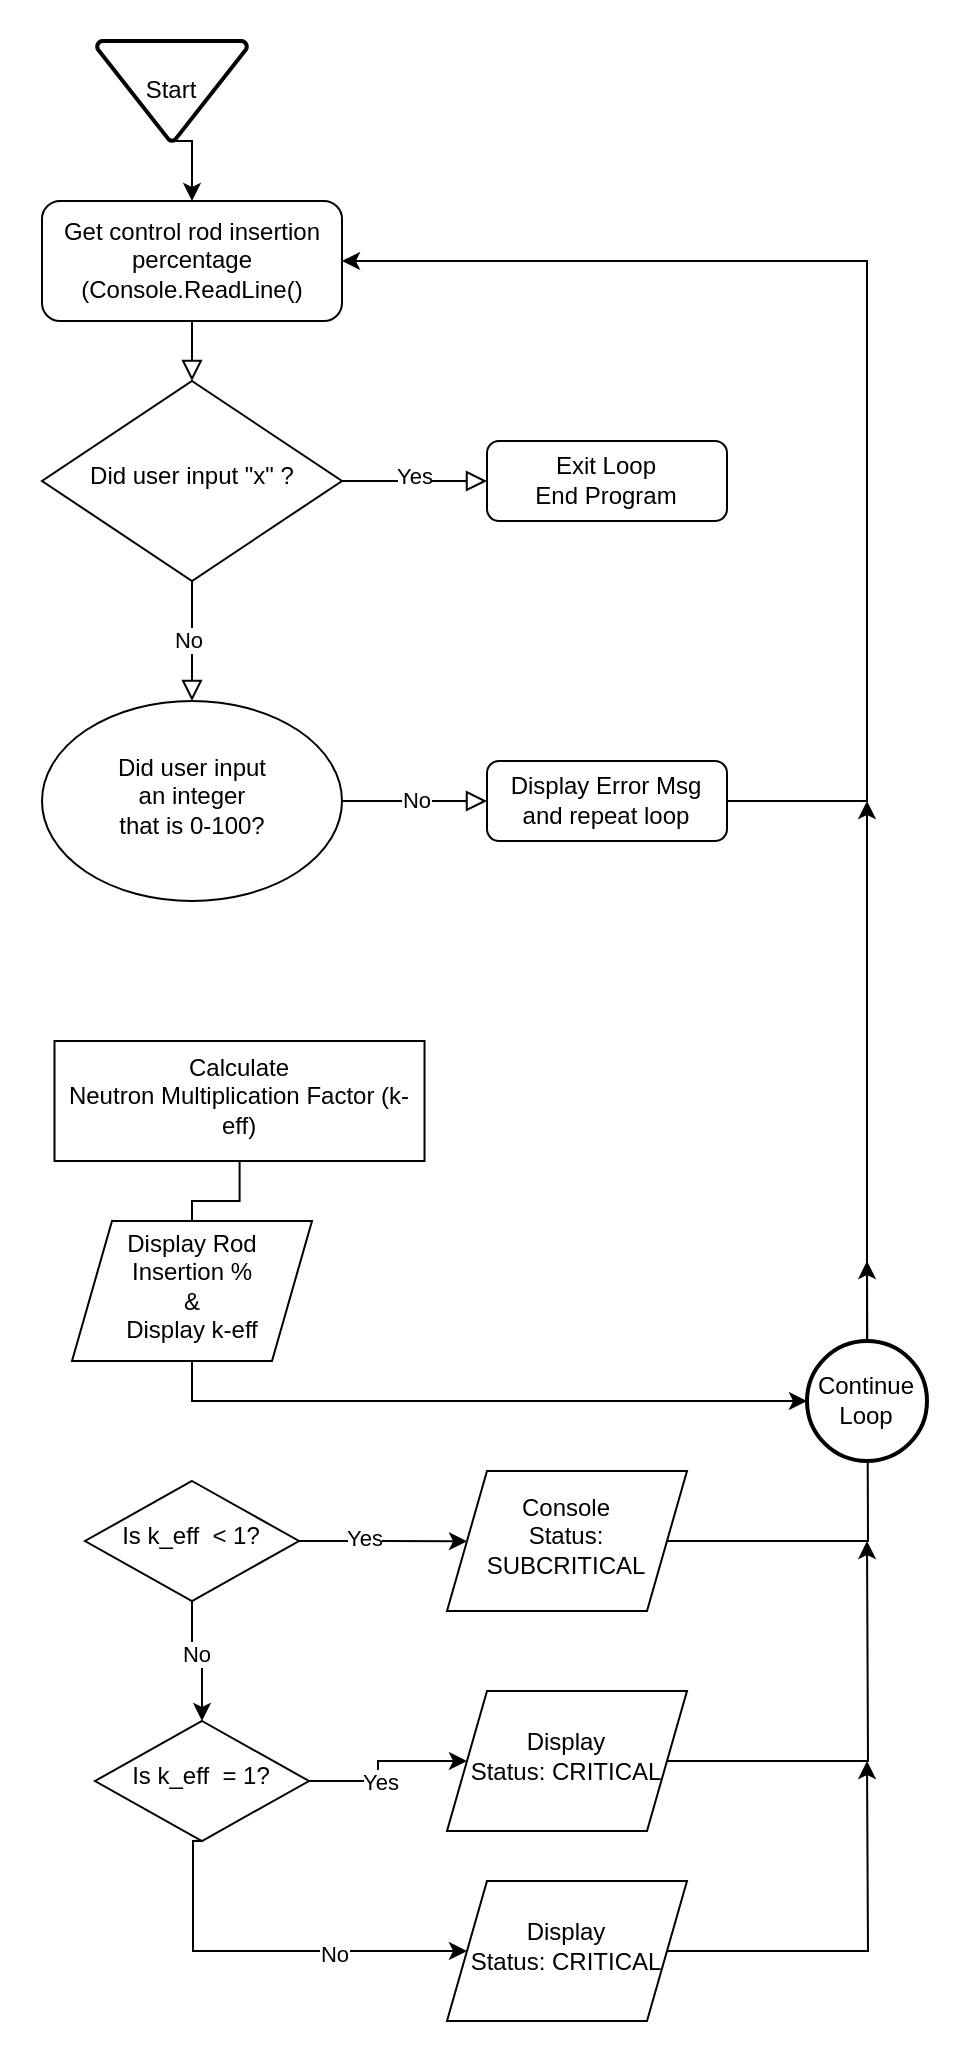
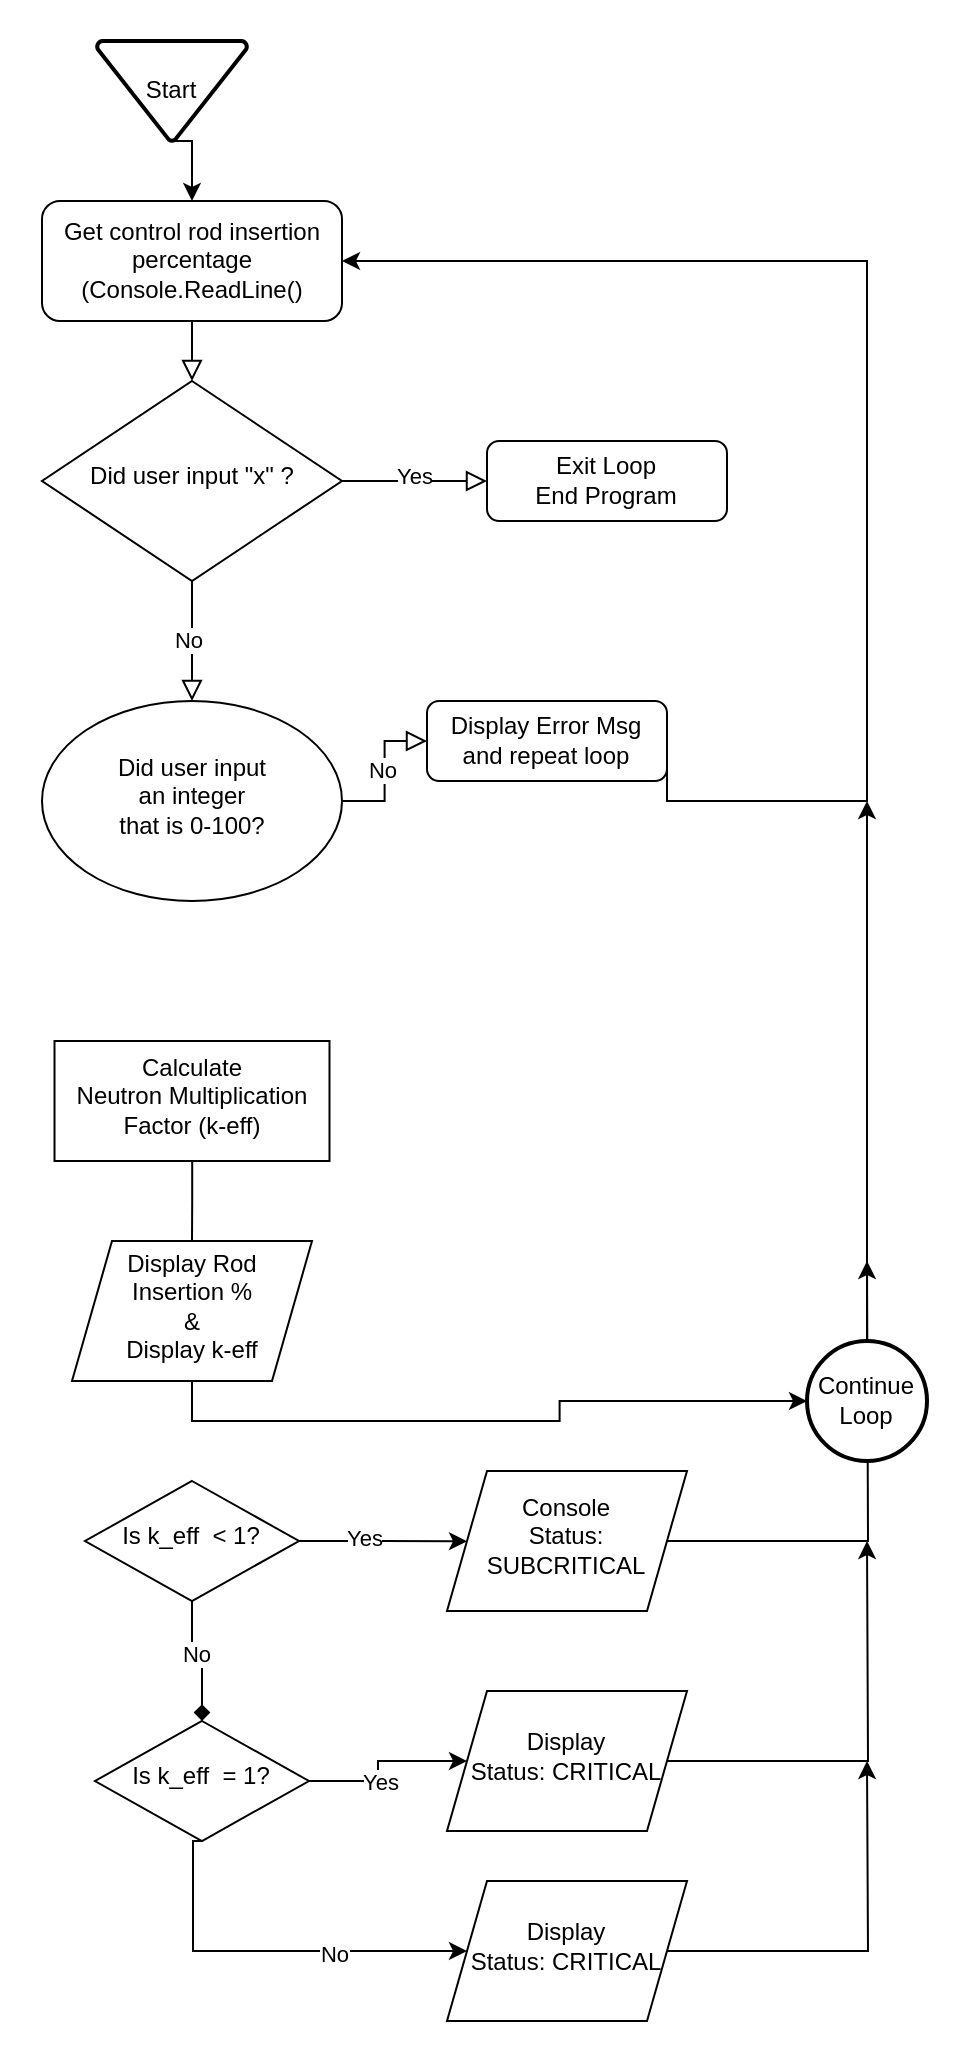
node "Display Error Msg and repeat loop": moved (607, 801) -> (547, 741)
node "Calculate Neutron Multiplication Factor (k-eff)": size 370x120 -> 275x120
node "Display Rod Insertion % & Display k-eff": moved (192, 1291) -> (192, 1311)
edge "Is k_eff < 1?" -> "Is k_eff = 1?": arrowhead classic -> diamond
